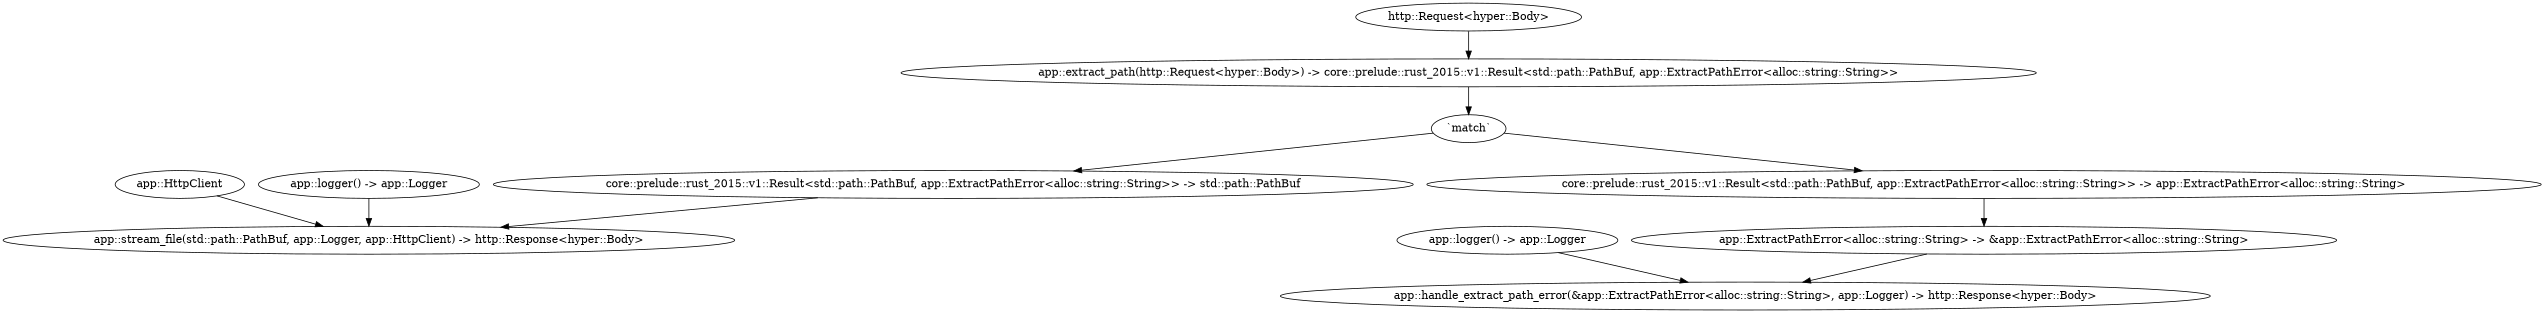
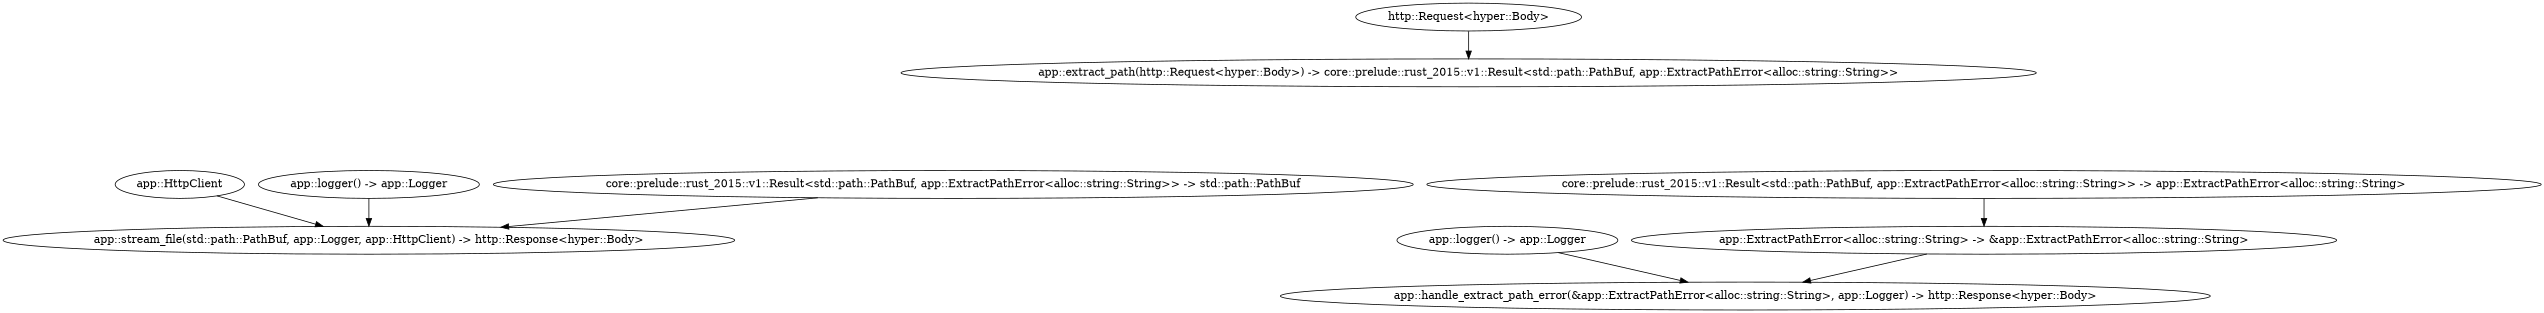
node "`match`": removed
